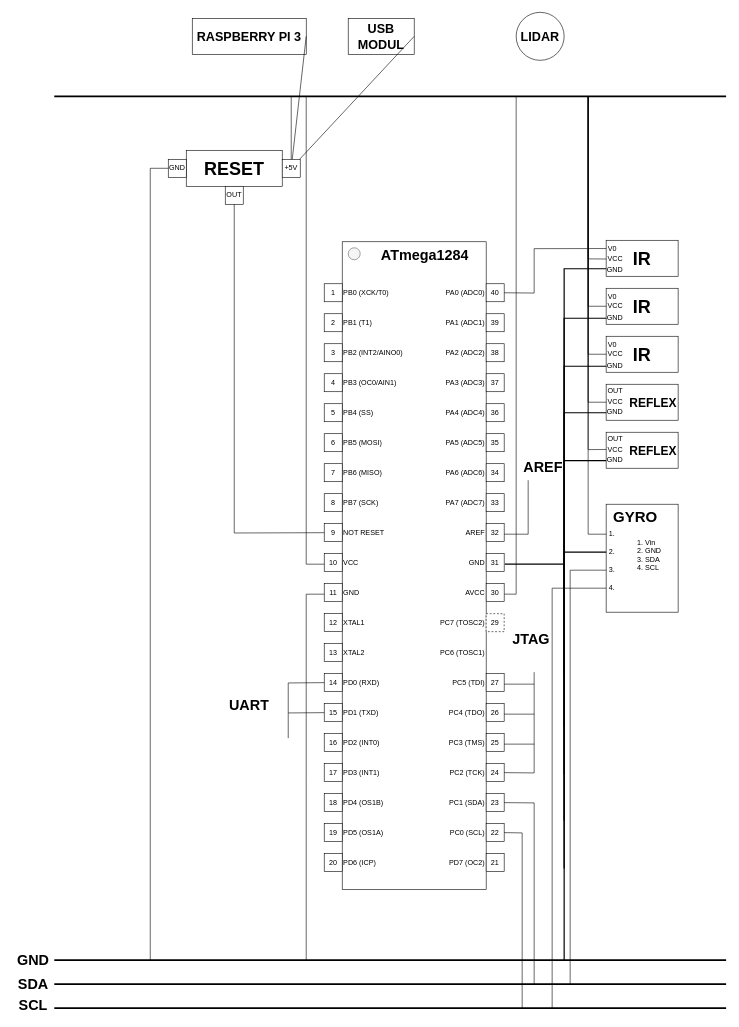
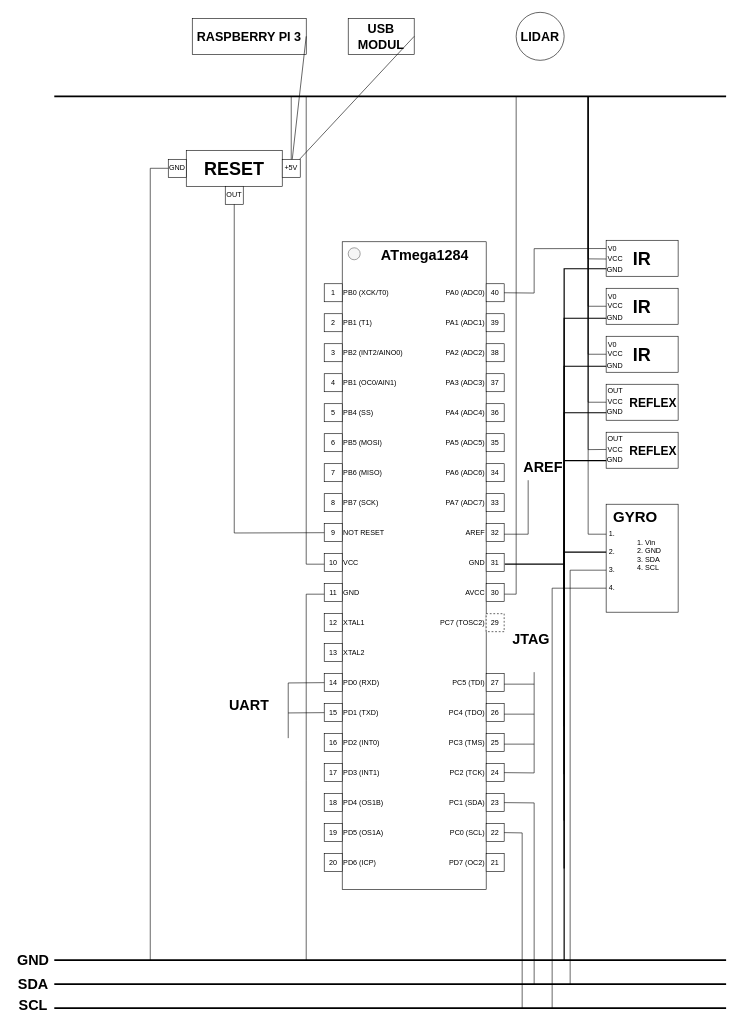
node "PB3 (OC0/AIN1)": label "PB3 (OC0/AIN1)" -> "PB1 (OC0/AIN1)"
node "PC6 (TOSC1)": removed
